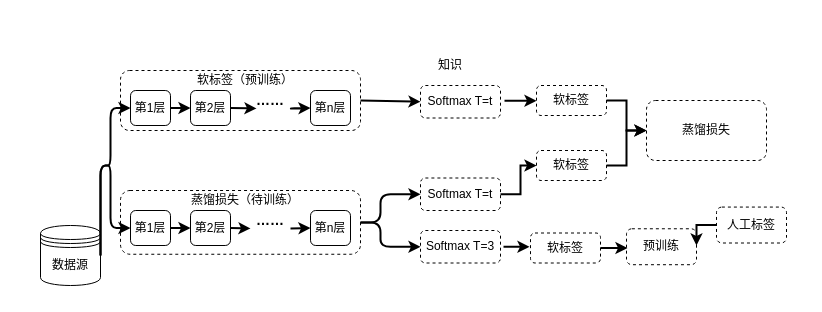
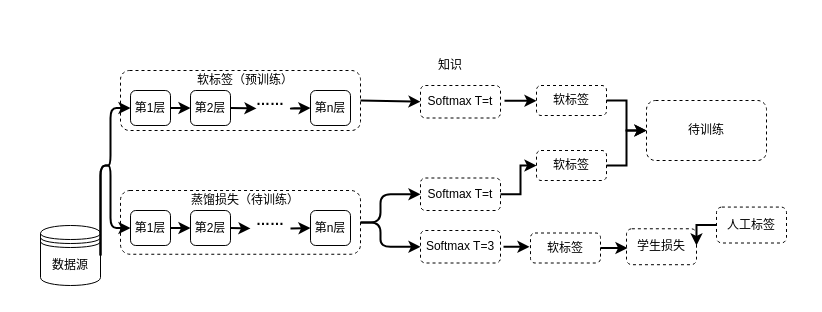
node "蒸馏损失": label "蒸馏损失" -> "待训练"
node "预训练": label "预训练" -> "学生损失"
